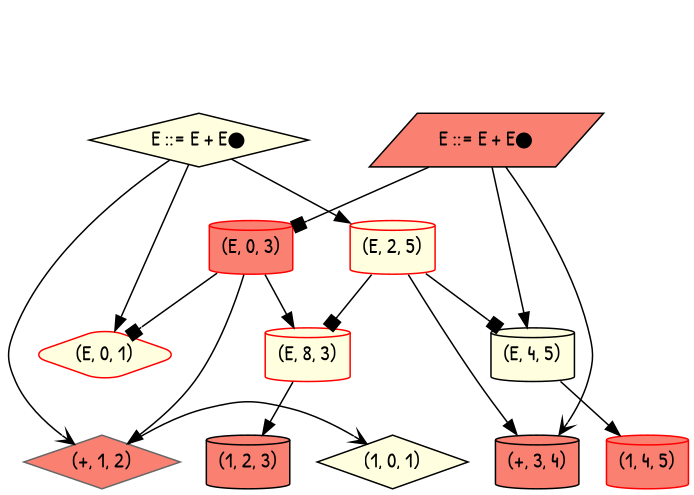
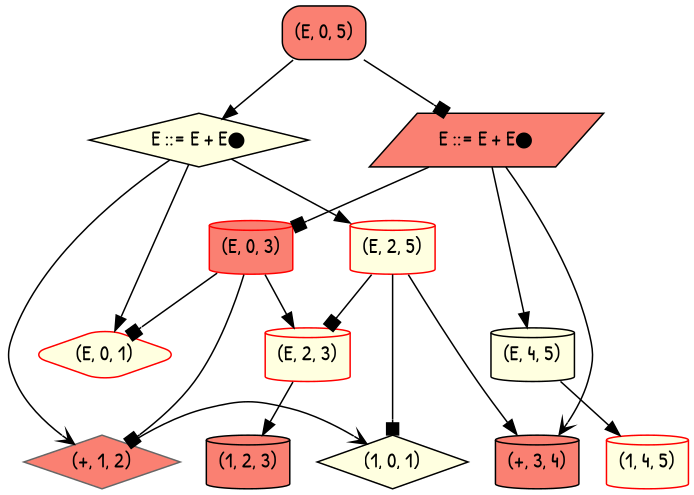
node "(E, 0, 5)": added
edge "(E, 2, 5)" -> "(E, 4, 5)": now "(E, 2, 5)" -> "(1, 0, 1)"
node "(E, 8, 3)": label "(E, 8, 3)" -> "(E, 2, 3)"
edge "(E, 0, 3)" -> "(+, 1, 2)": arrowhead normal -> box
node "(1, 4, 5)": fillcolor salmon -> lightyellow
